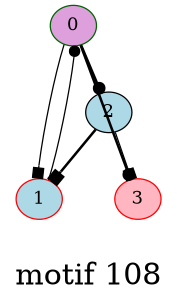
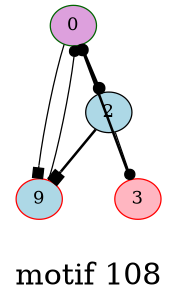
edge "0" -> "3": reversed
edge "2" -> "3": arrowhead box -> dot
node "1": label "1" -> "9"
